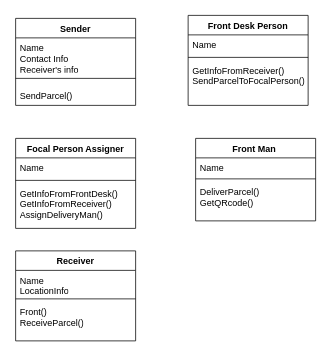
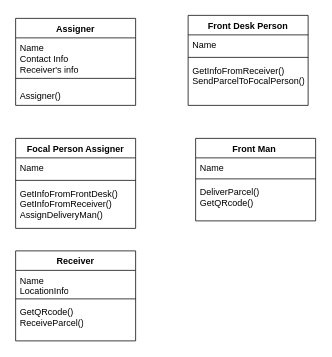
node "Sender": label "Sender" -> "Assigner"
node "SendParcel()": label "SendParcel()" -> "Assigner()"
node "Front() ReceiveParcel()": label "Front() ReceiveParcel()" -> "GetQRcode() ReceiveParcel()"
